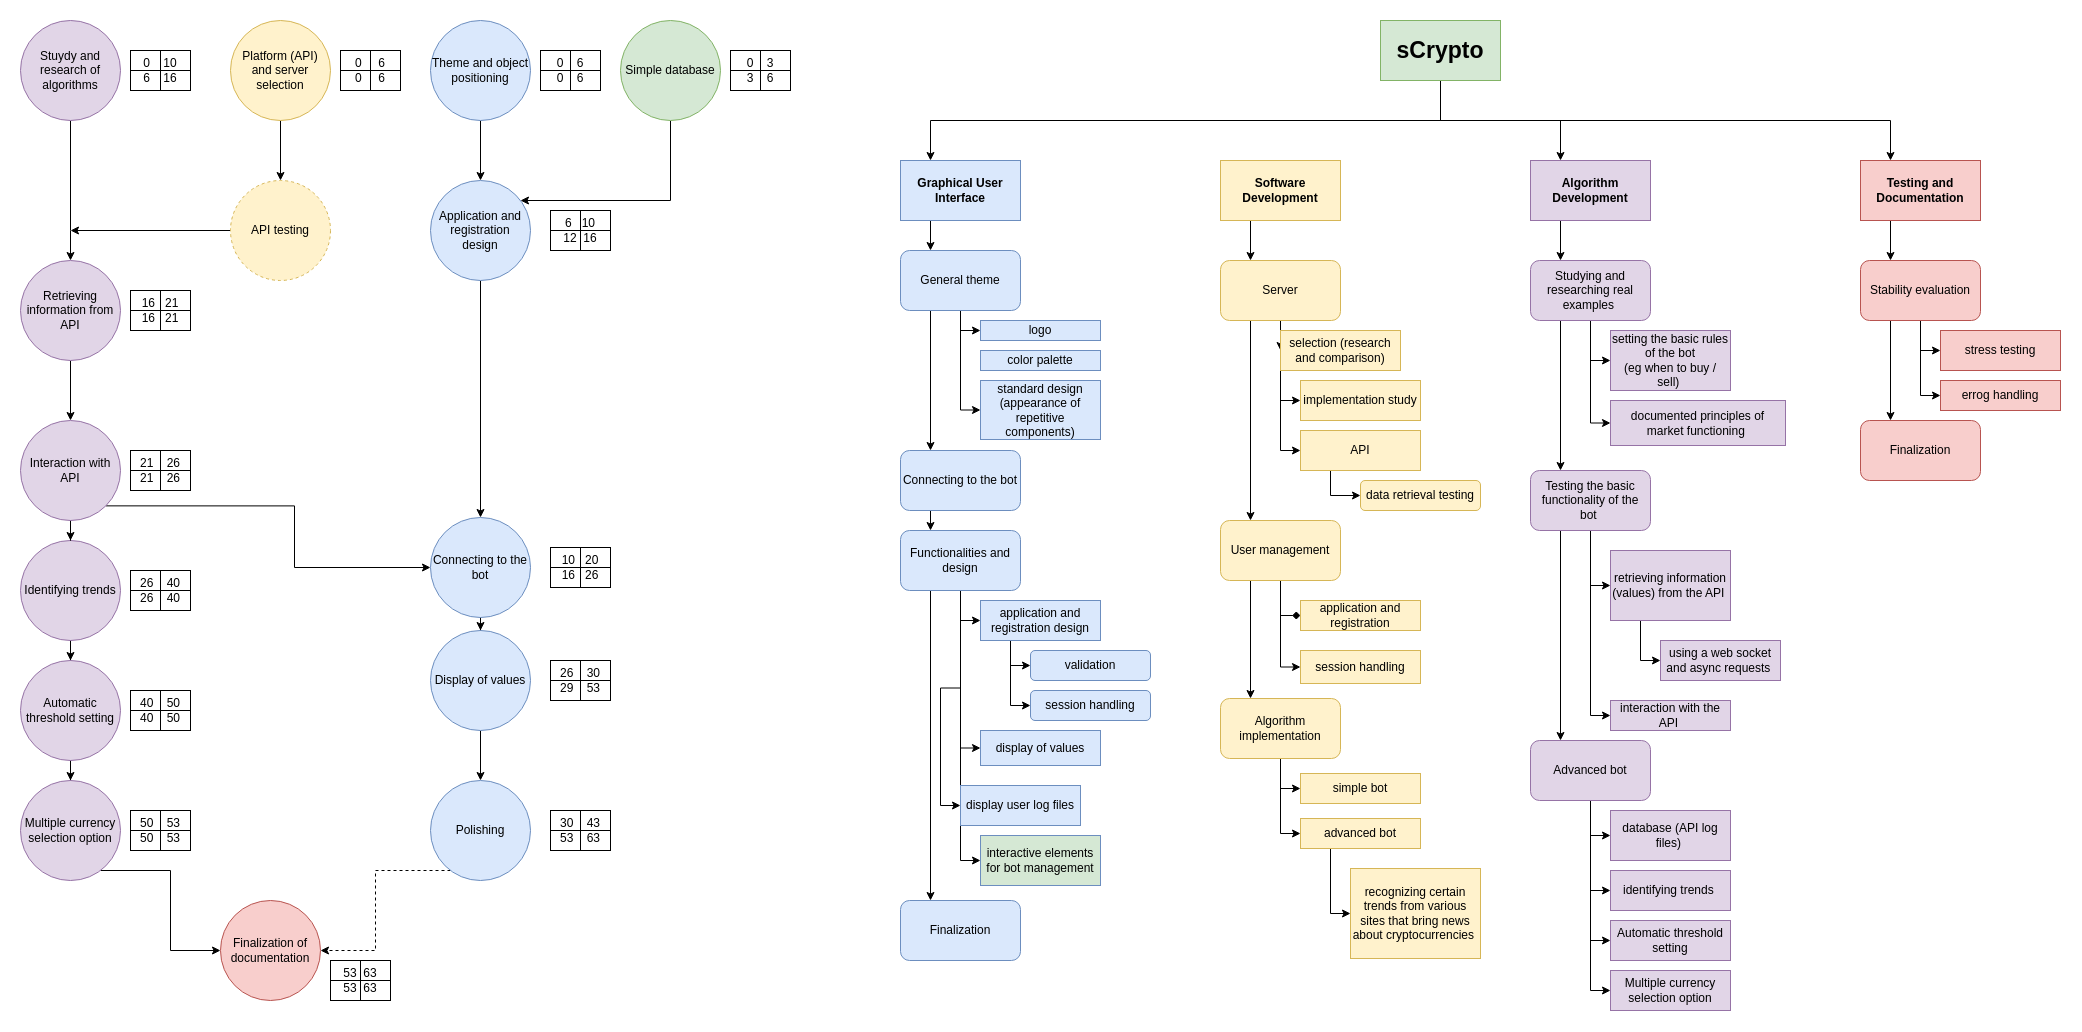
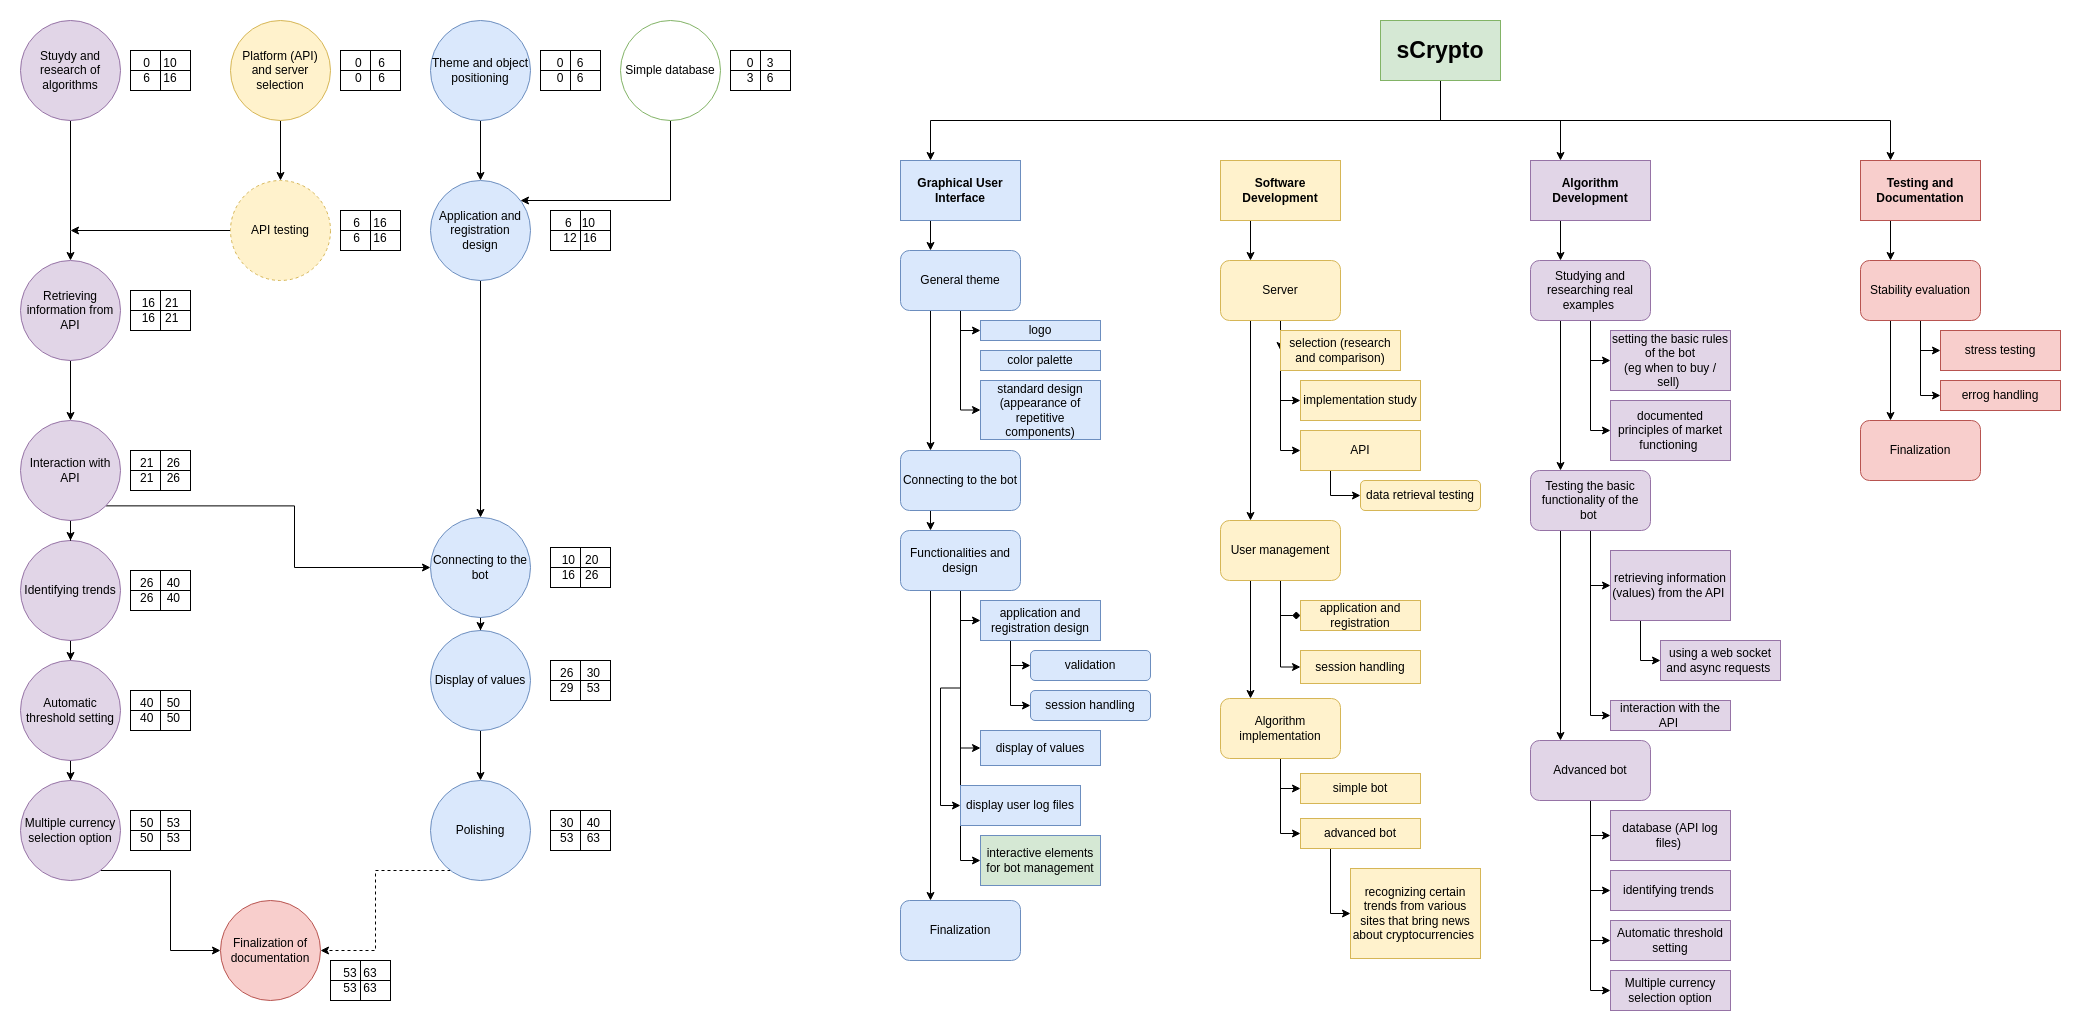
node "Simple database": fillcolor #d5e8d4 -> #ffffff
node "6 16 6 16": added
node "documented principles of market functioning": size 175x45 -> 120x60
node "30 43 53 63": label "30 43 53 63" -> "30 40 53 63"
